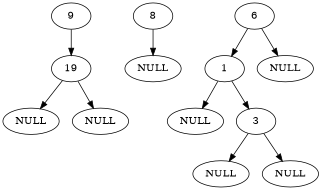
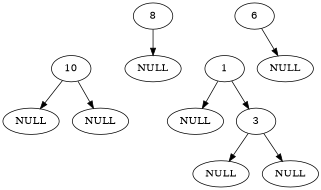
node "9": removed
edge "6" -> "1": removed
node "19": label "19" -> "10"
